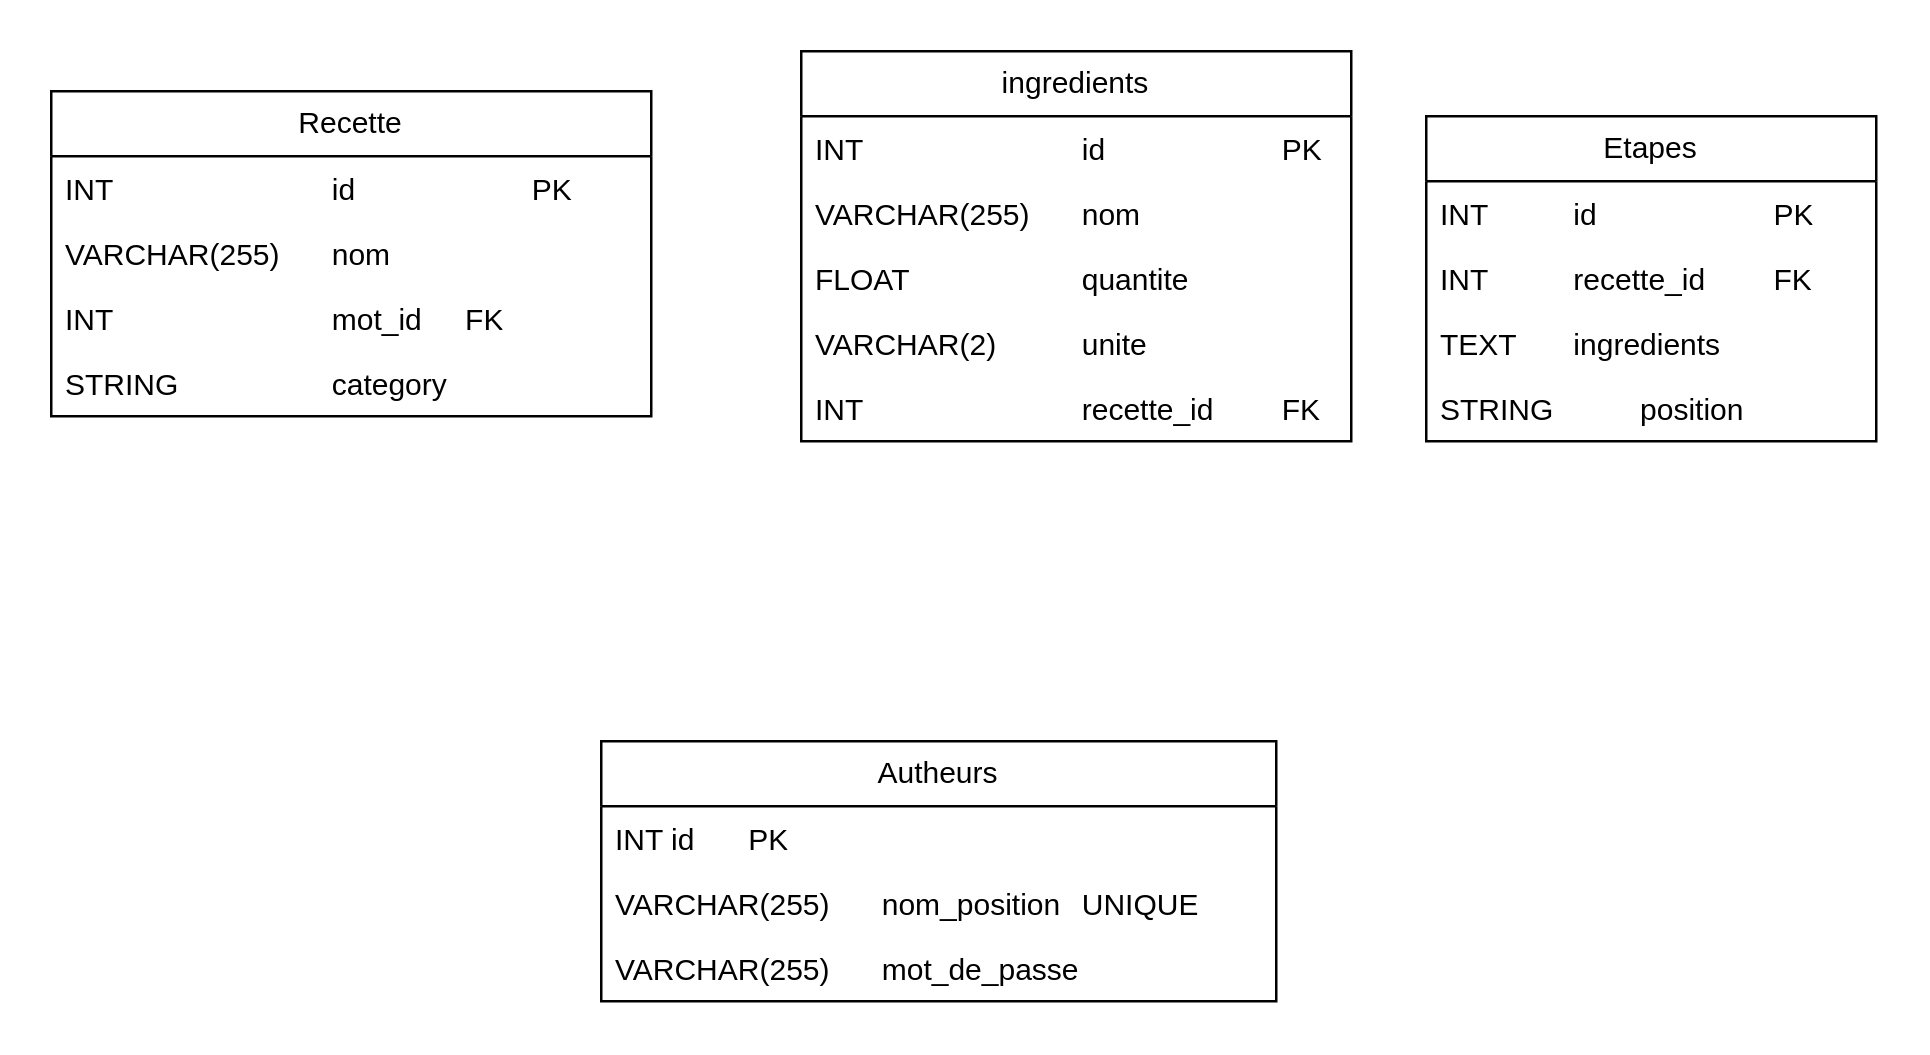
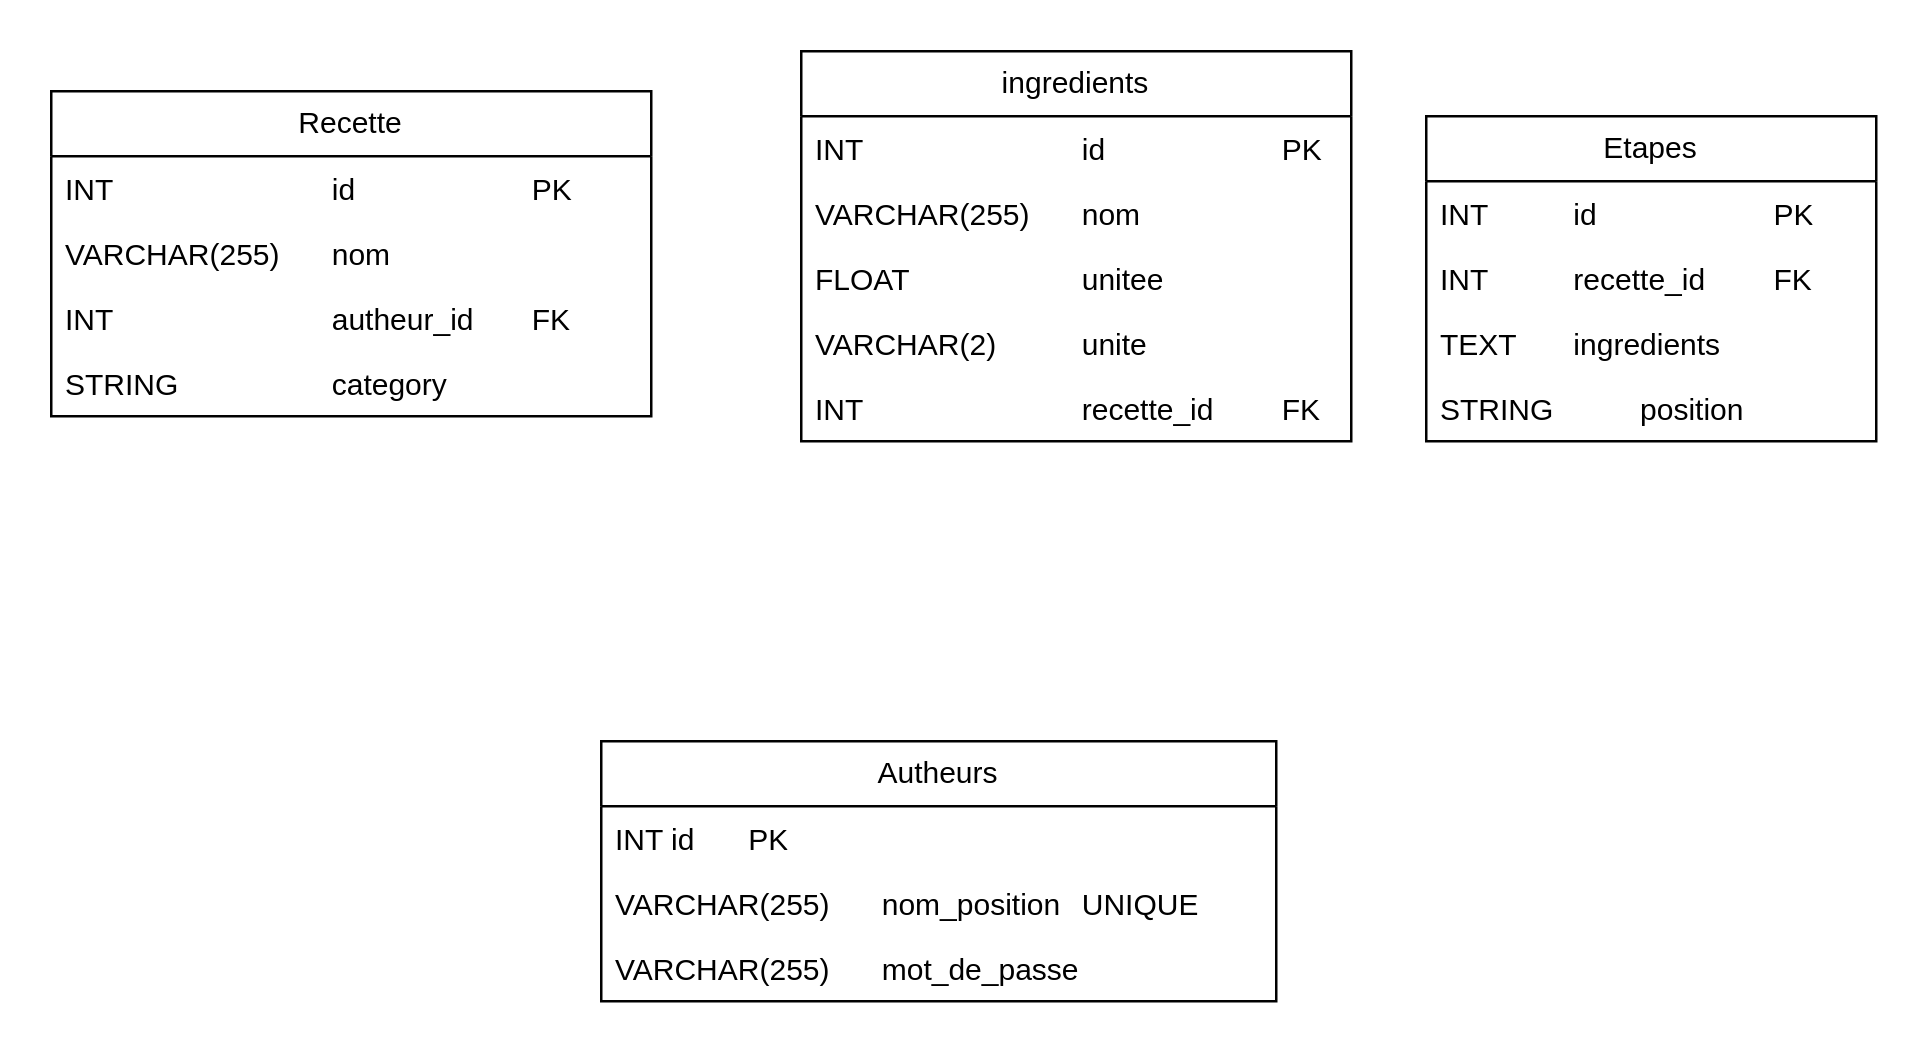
node "FLOAT quantite": label "FLOAT quantite" -> "FLOAT unitee"
node "INT mot_id FK": label "INT mot_id FK" -> "INT autheur_id FK"
